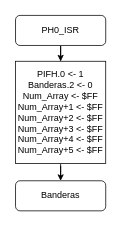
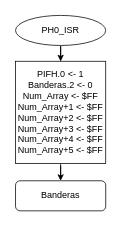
node "PH0_ISR": shape rounded rectangle -> ellipse
